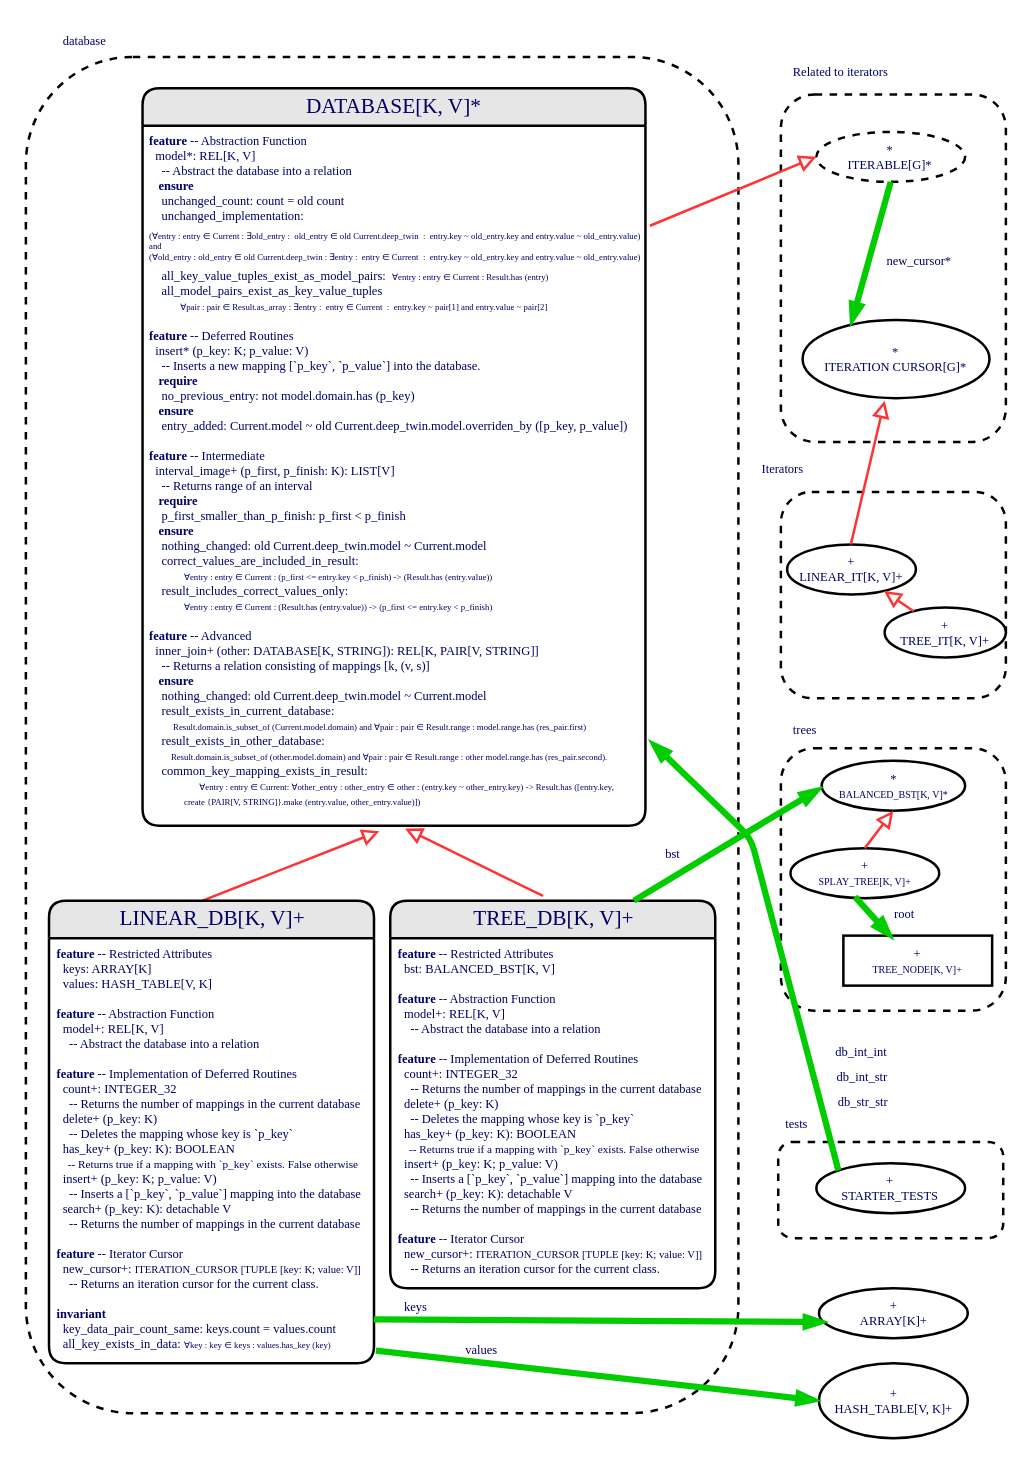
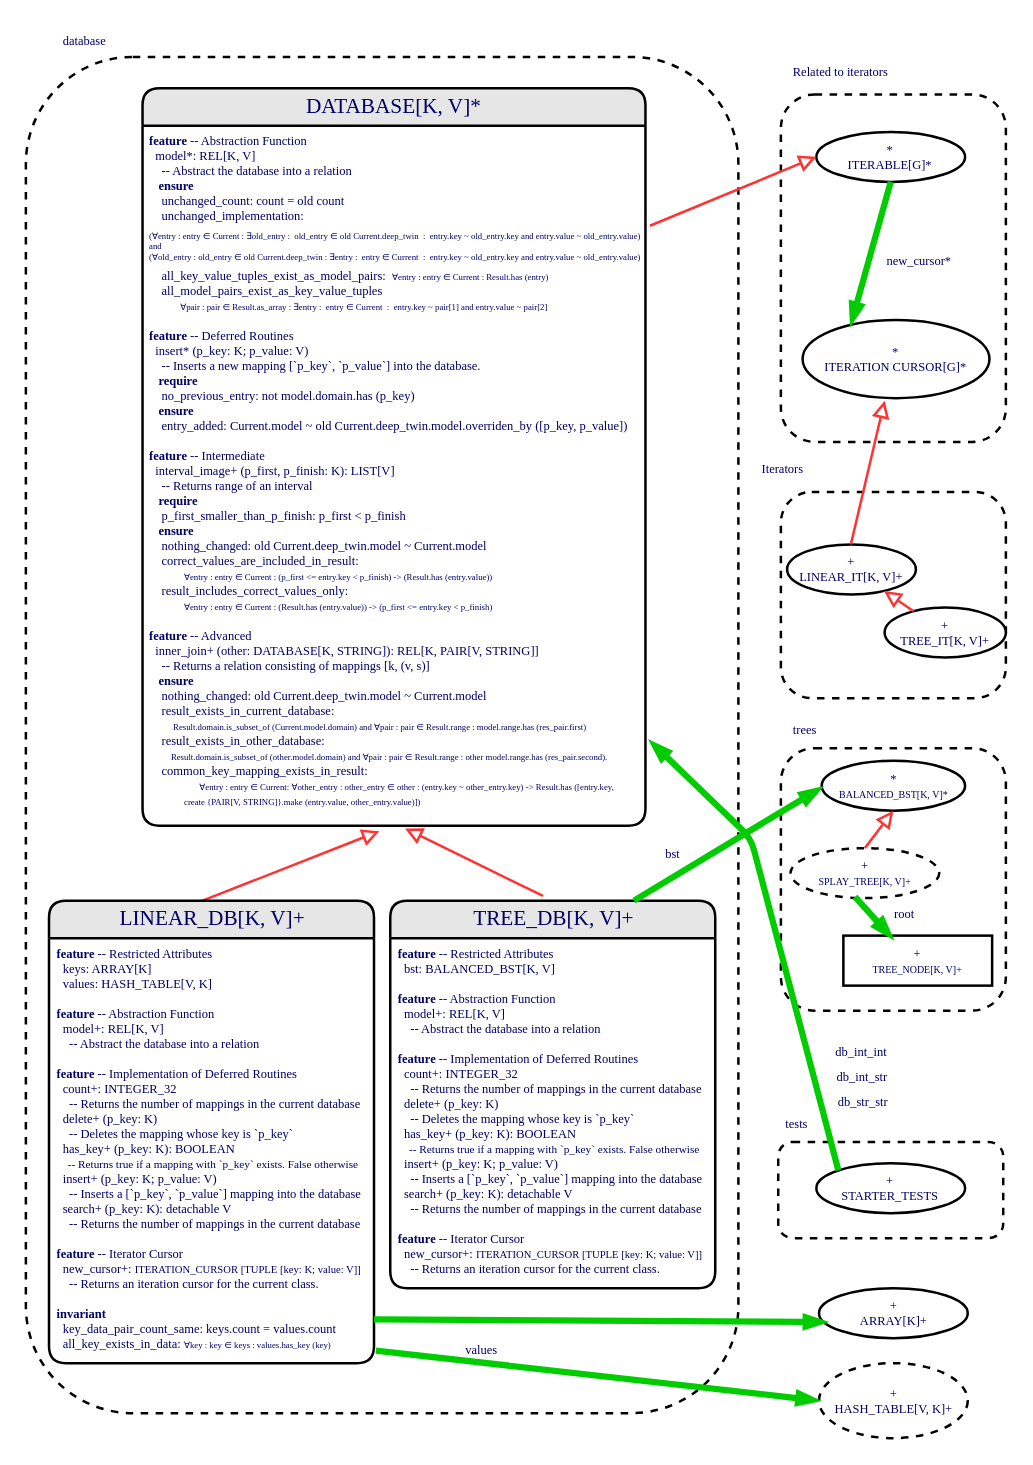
node "* ITERABLE[G]*": style dashed -> solid
node "+ SPLAY_TREE[K, V]+": style solid -> dashed
node "keys": removed
node "+ HASH_TABLE[V, K]+": style solid -> dashed
